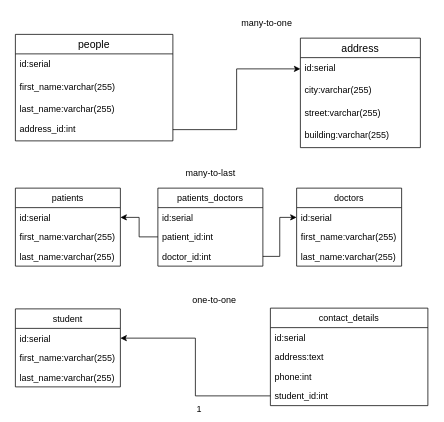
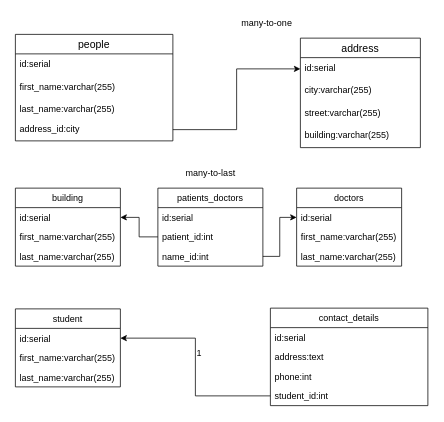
node "address_id:int": label "address_id:int" -> "address_id:city"
node "patients": label "patients" -> "building"
node "doctor_id:int": label "doctor_id:int" -> "name_id:int"
node "one-to-one": removed
node "1": moved (199, 409) -> (199, 353)
